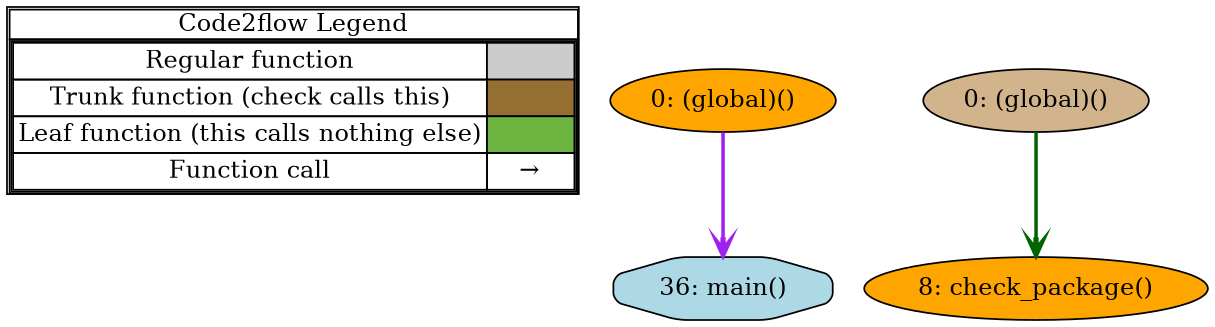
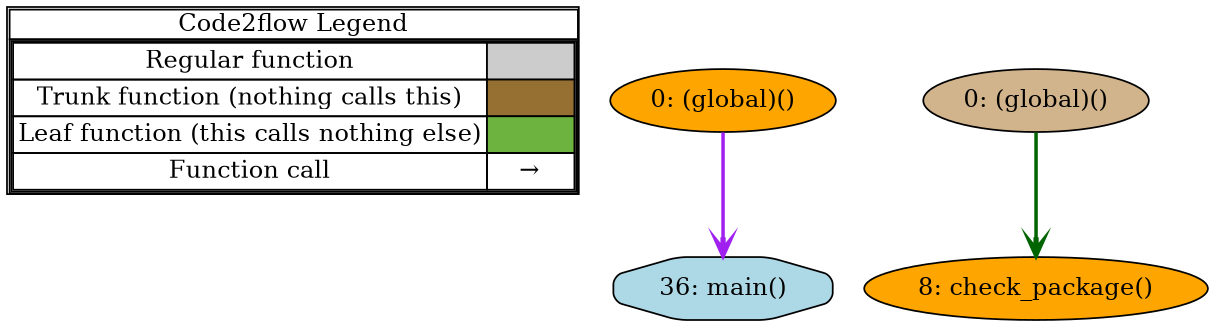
node "Code2flow Legend": text "Trunk function (check calls this)" -> "Trunk function (nothing calls this)"
